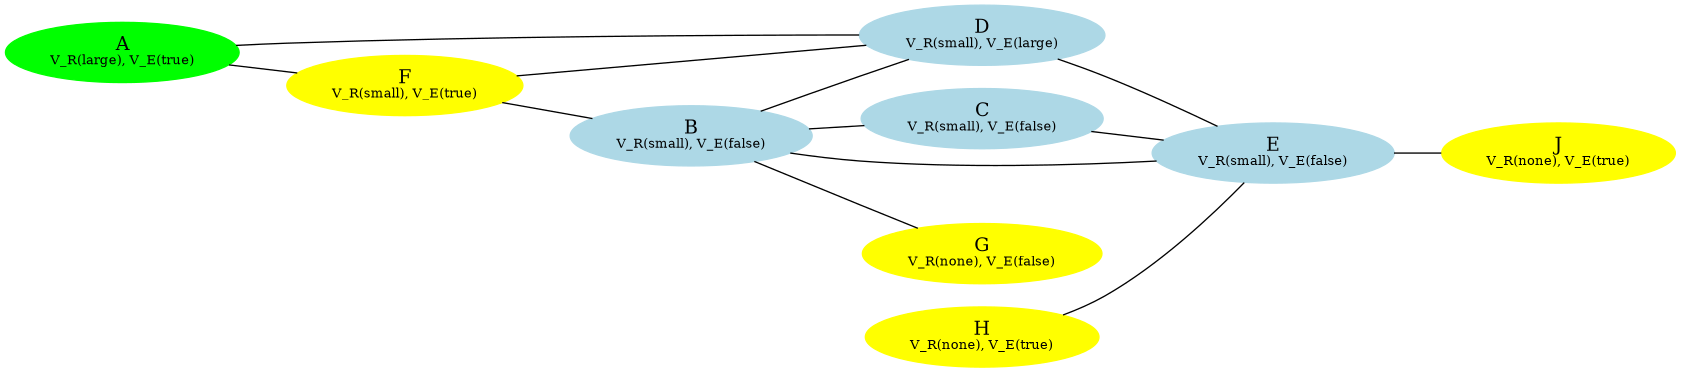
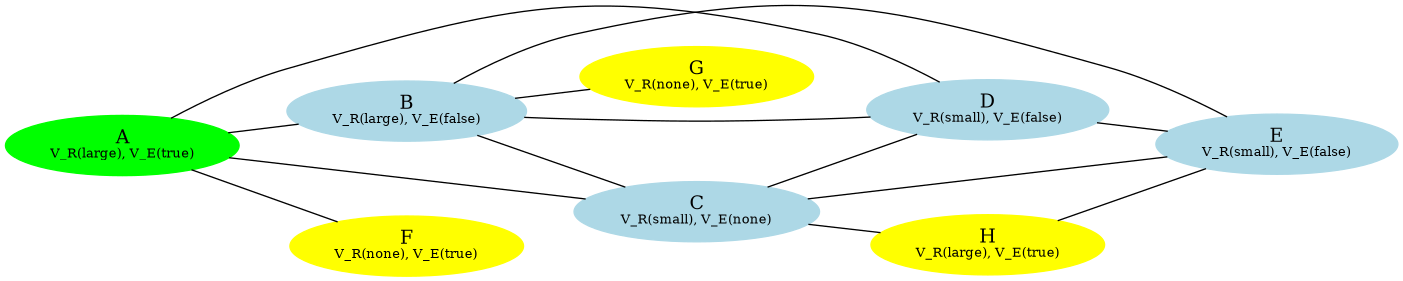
node "D": text "V_R(small), V_E(large)" -> "V_R(small), V_E(false)"
edge "D" -- "F": now "D" -- "C"
node "F": text "V_R(small), V_E(true)" -> "V_R(none), V_E(true)"
edge "F" -- "B": now "A" -- "B"
node "C": text "V_R(small), V_E(false)" -> "V_R(small), V_E(none)"
node "B": text "V_R(small), V_E(false)" -> "V_R(large), V_E(false)"
node "J": removed
edge "A" -- "C": added
edge "C" -- "H": added
node "G": text "V_R(none), V_E(false)" -> "V_R(none), V_E(true)"
node "H": text "V_R(none), V_E(true)" -> "V_R(large), V_E(true)"
